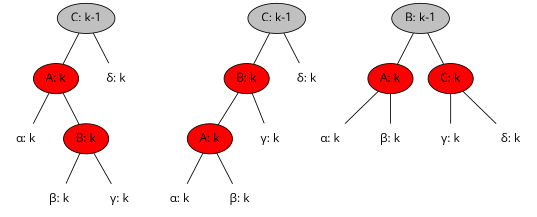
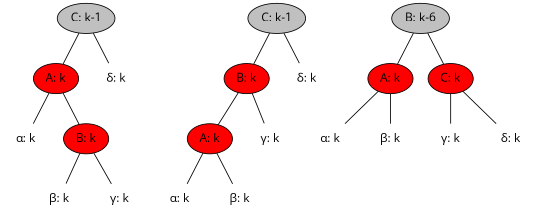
node "B: k-1": label "B: k-1" -> "B: k-6"
